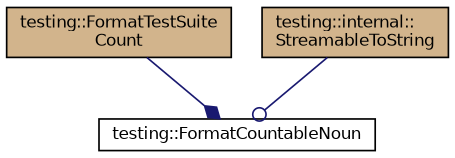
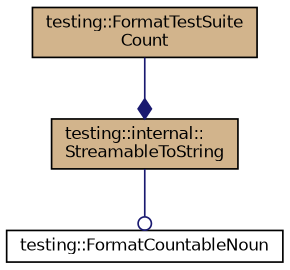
edge "testing::FormatTestSuite Count" -> "testing::FormatCountableNoun": now "testing::FormatTestSuite Count" -> "testing::internal:: StreamableToString"
